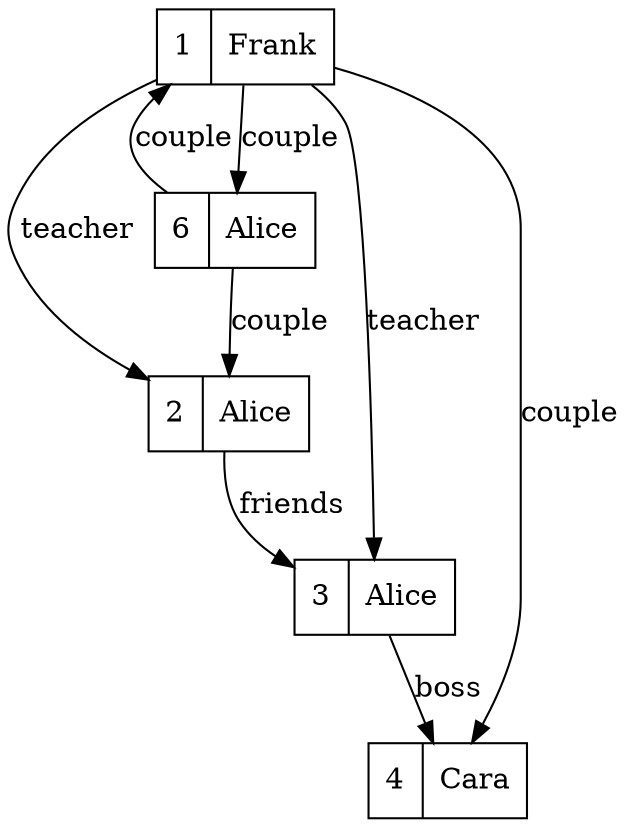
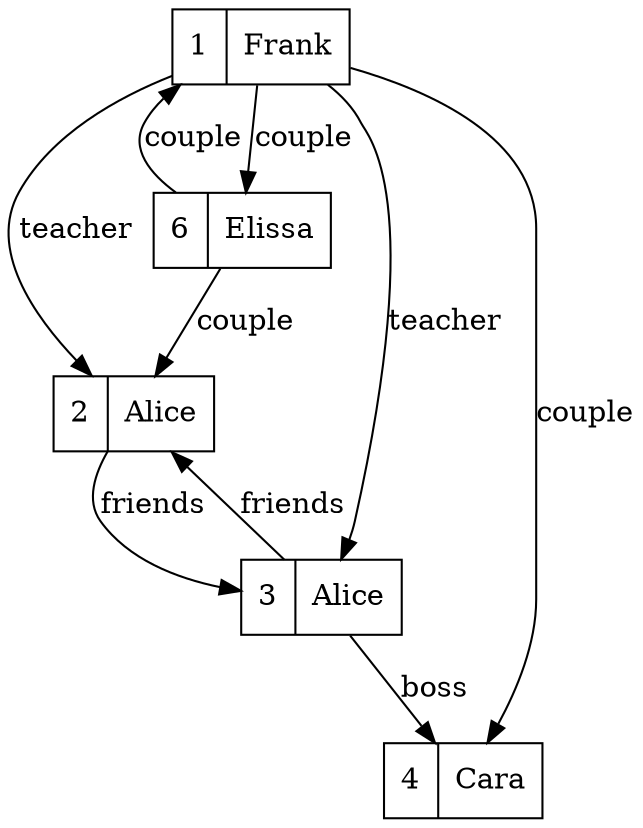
node "6": text "Alice" -> "Elissa"
edge "3" -> "2": added, label "friends"
